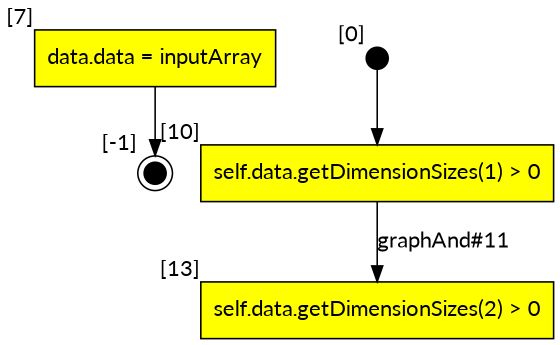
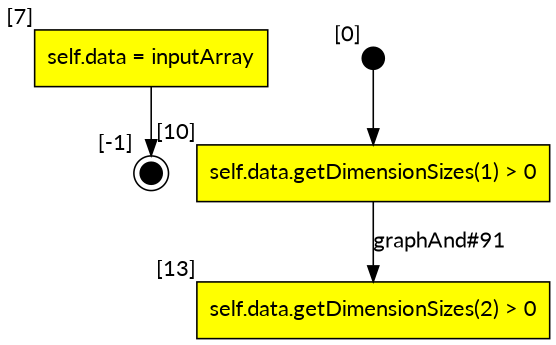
node "data.data = inputArray [7]": label "data.data = inputArray [7]" -> "self.data = inputArray [7]"
edge "self.data.getDimensionSizes(1) > 0 [10]" -> "self.data.getDimensionSizes(2) > 0 [13]": label "graphAnd#11" -> "graphAnd#91"
